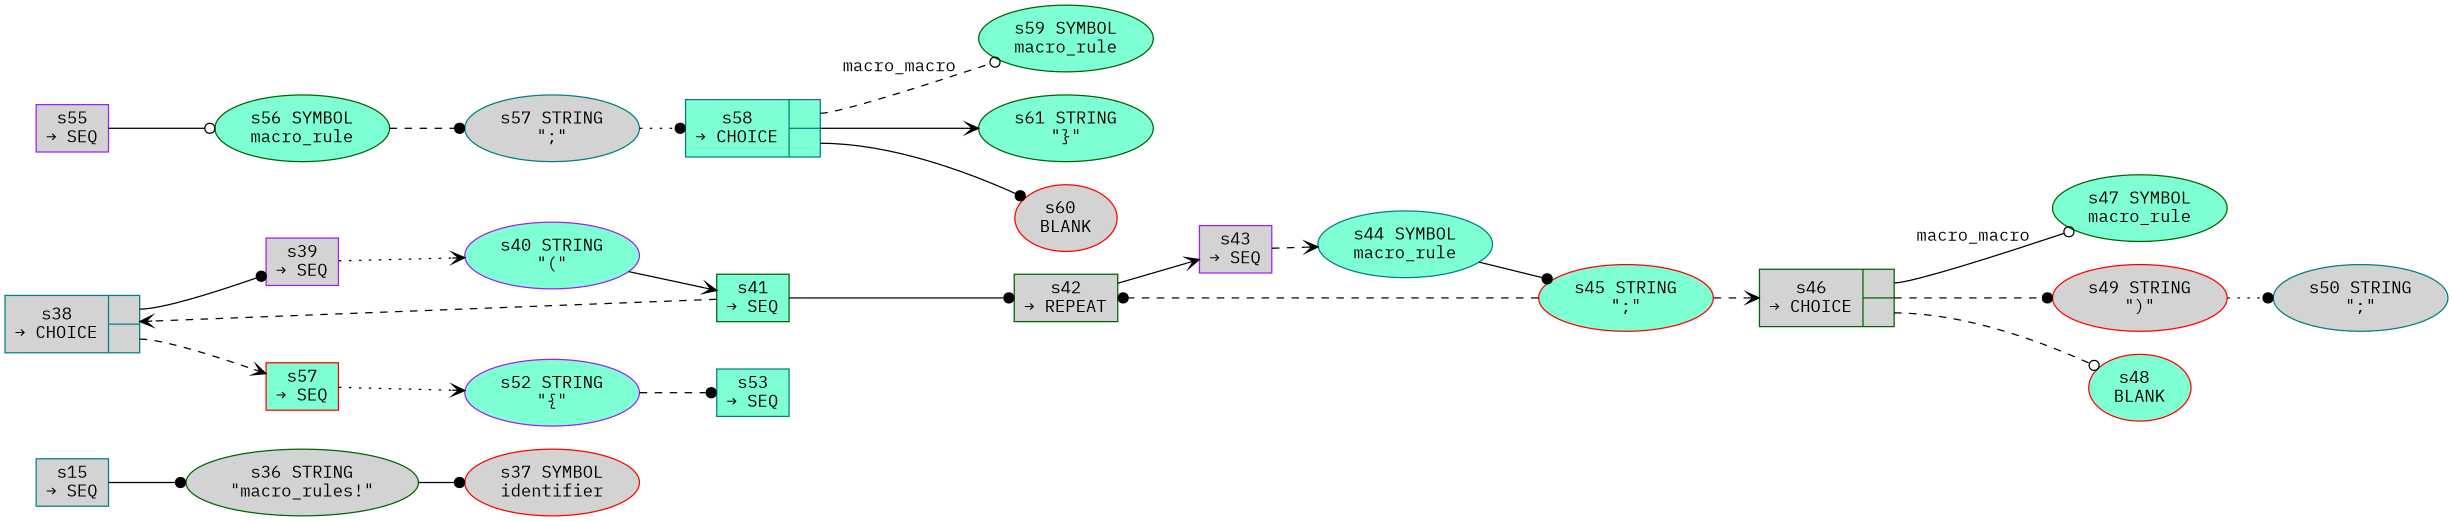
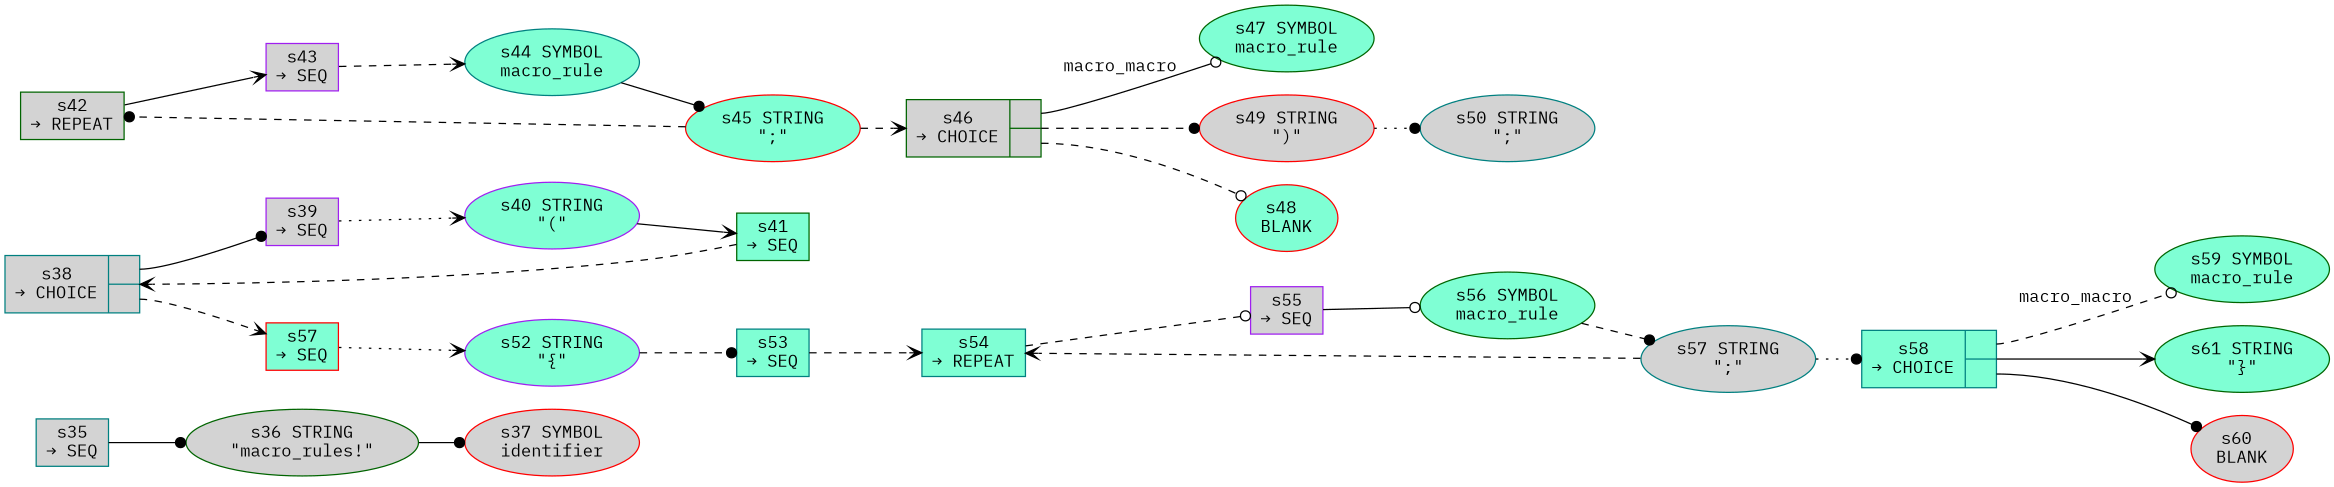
edge "s41 → SEQ" -> "s42 → REPEAT": removed
node "s54 → REPEAT": added
node "s15 → SEQ": label "s15 → SEQ" -> "s35 → SEQ"
